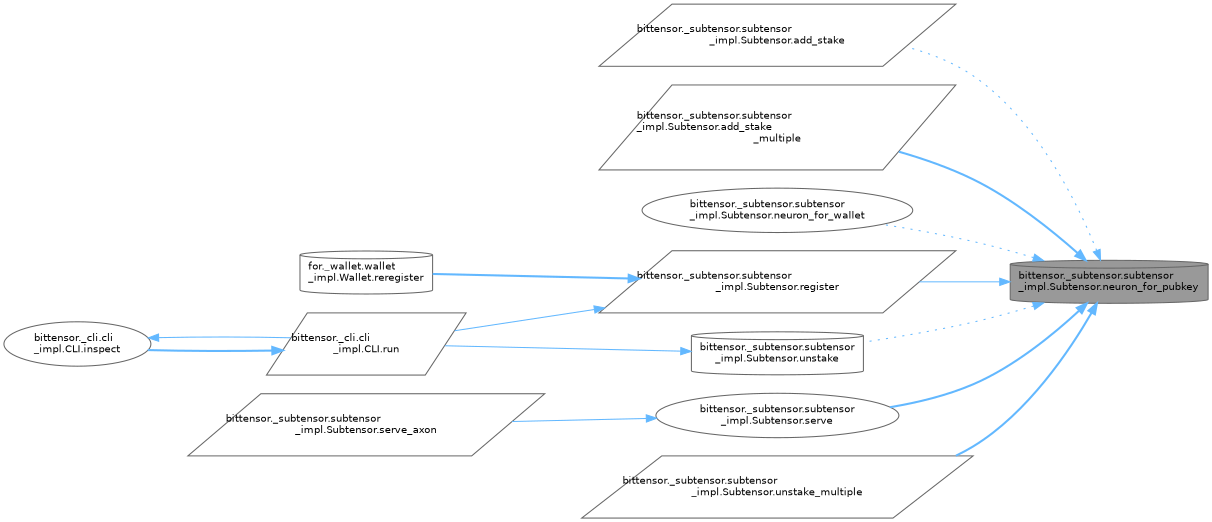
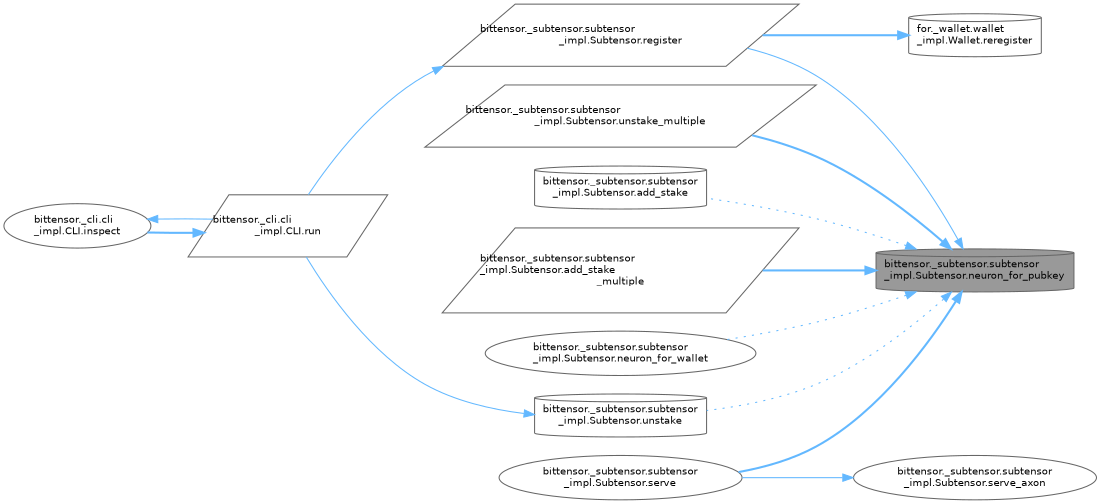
node "bittensor._subtensor.subtensor _impl.Subtensor.add_stake": shape parallelogram -> cylinder
edge "for._wallet.wallet _impl.Wallet.reregister" -> "bittensor._subtensor.subtensor _impl.Subtensor.register": reversed
edge "bittensor._subtensor.subtensor _impl.Subtensor.serve_axon" -> "bittensor._subtensor.subtensor _impl.Subtensor.serve": reversed
node "bittensor._subtensor.subtensor _impl.Subtensor.serve_axon": shape parallelogram -> ellipse
